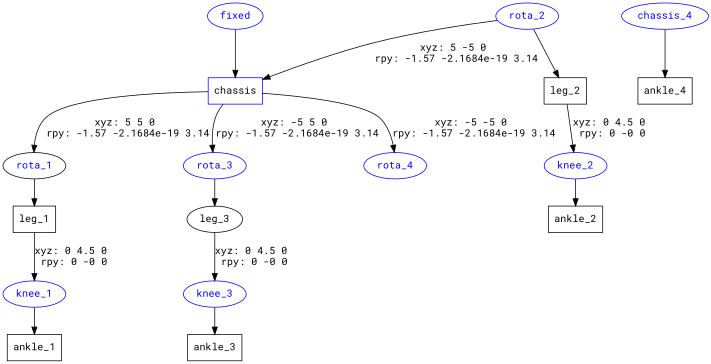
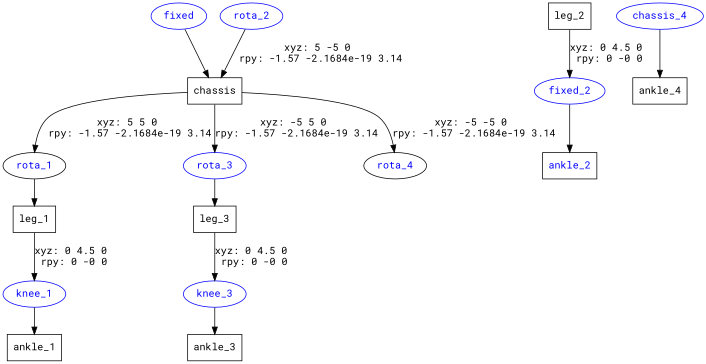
edge "rota_2" -> "leg_2": removed
node "chassis": color blue -> black
node "rota_4": color blue -> black
node "knee_2": label "knee_2" -> "fixed_2"
node "leg_3": shape ellipse -> box
node "ankle_2": fontcolor black -> blue
